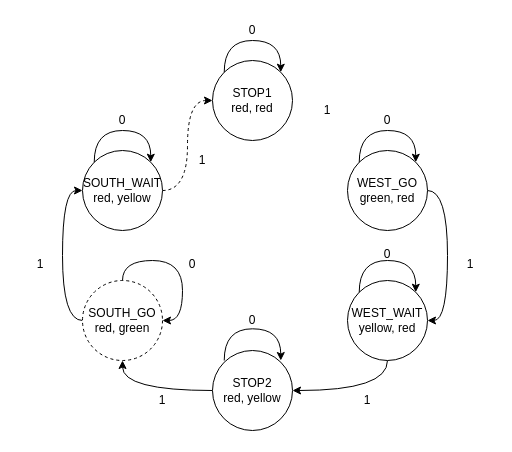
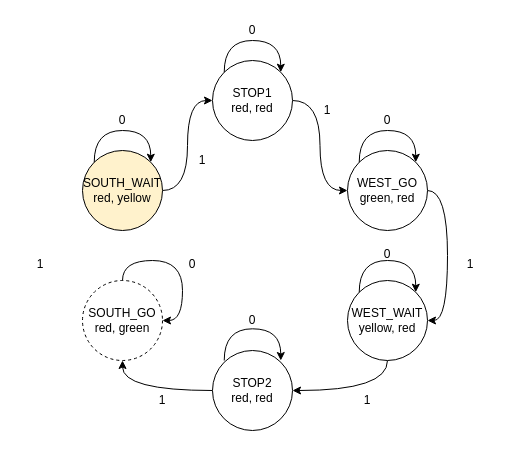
edge "STOP1 red, red" -> "WEST_GO green, red": added
edge "SOUTH_WAIT red, yellow" -> "STOP1 red, red": style dashed -> solid
node "SOUTH_WAIT red, yellow": fillcolor #ffffff -> #fff2cc
edge "SOUTH_GO red, green" -> "SOUTH_WAIT red, yellow": removed
node "STOP2 red, yellow": label "STOP2 red, yellow" -> "STOP2 red, red"
